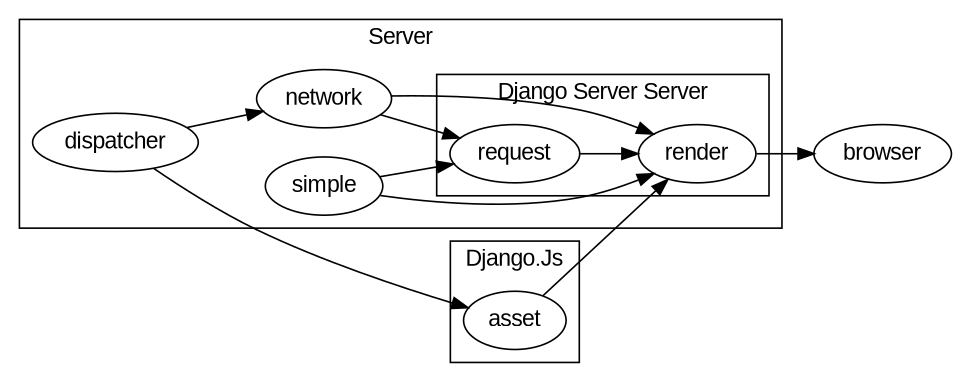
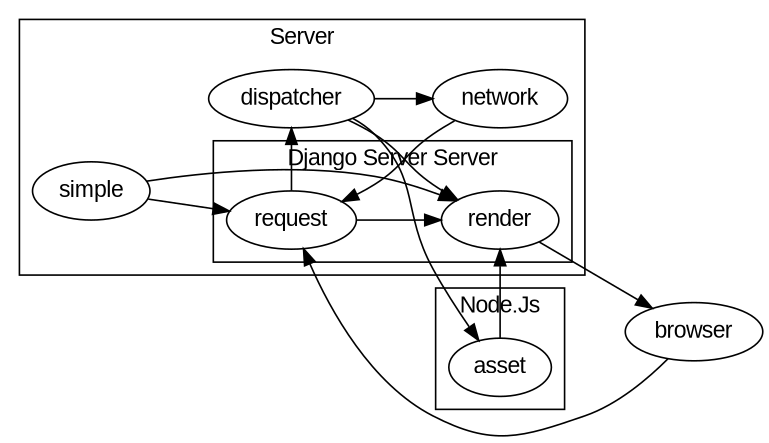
edge "network" -> "render": now "dispatcher" -> "render"
edge "request" -> "dispatcher": added
cluster "Django.Js": label "Django.Js" -> "Node.Js"
edge "browser" -> "request": added
